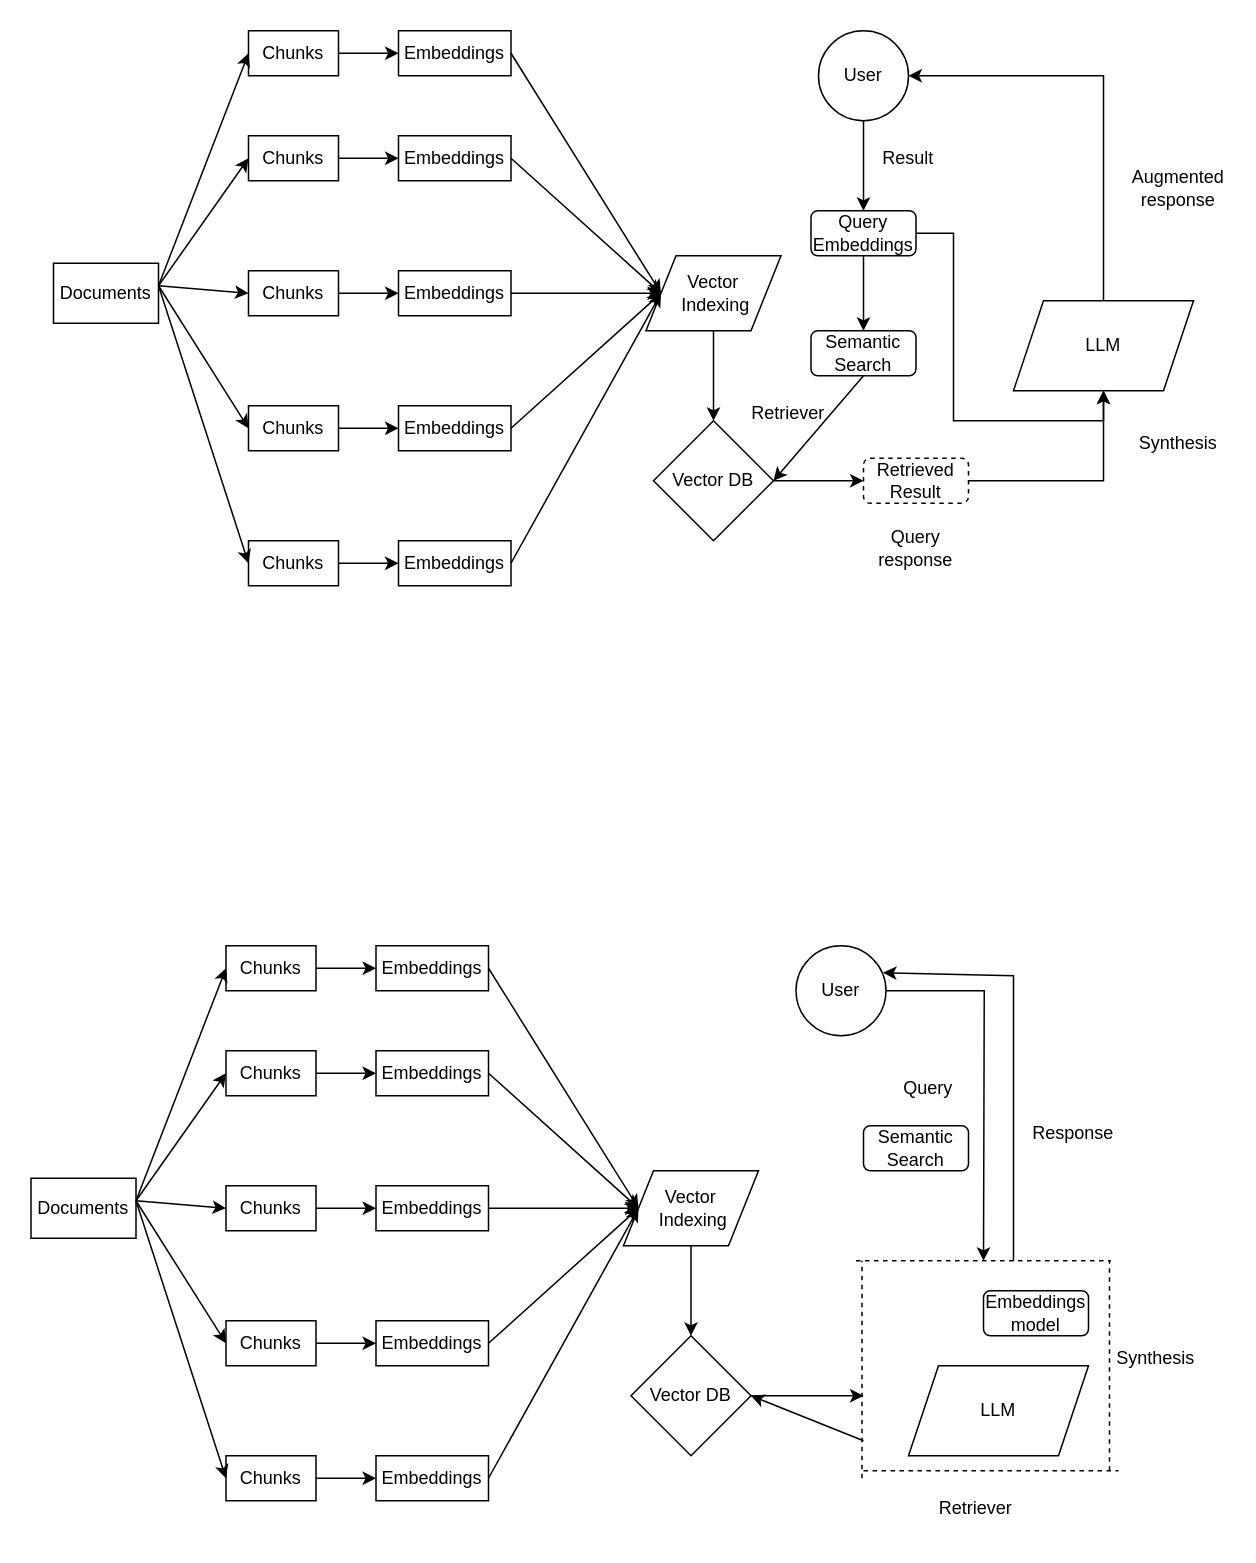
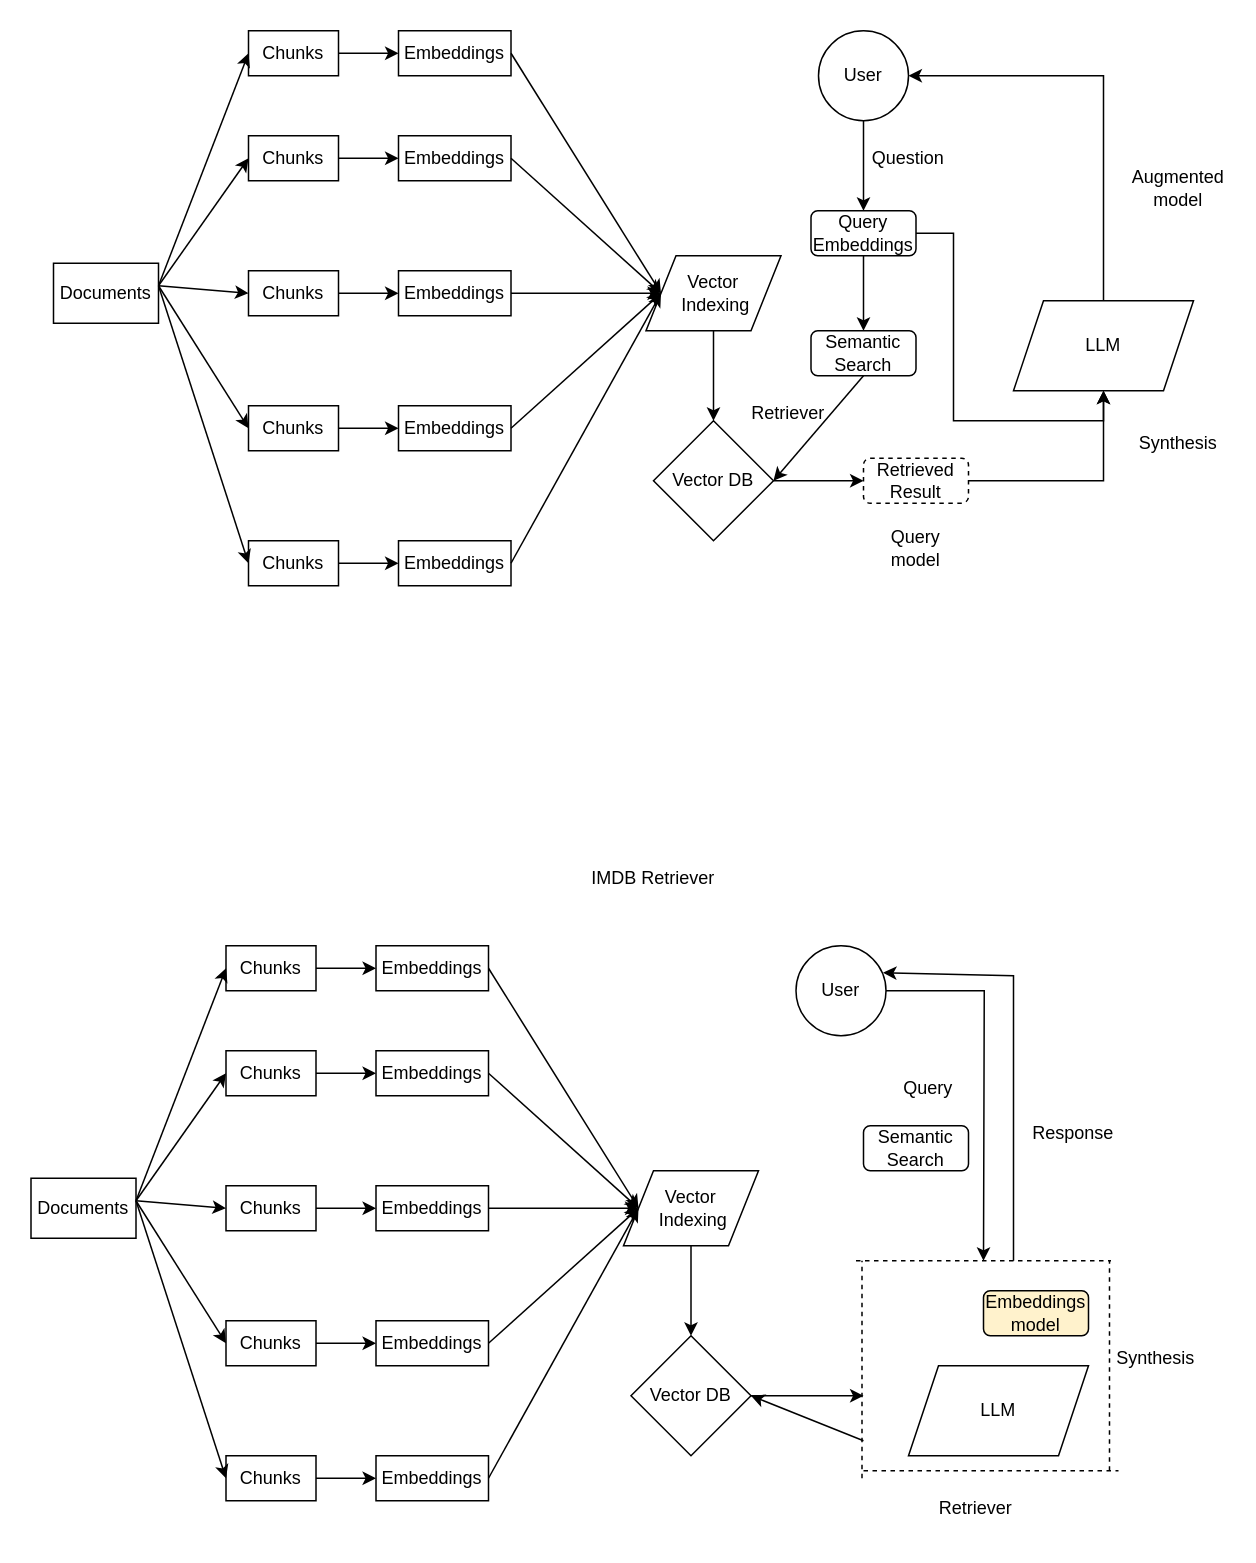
node "Result": label "Result" -> "Question"
node "Augmented response": label "Augmented response" -> "Augmented model"
node "Query response": label "Query response" -> "Query model"
node "IMDB Retriever": added
node "Embeddings model": fillcolor #ffffff -> #fff2cc
